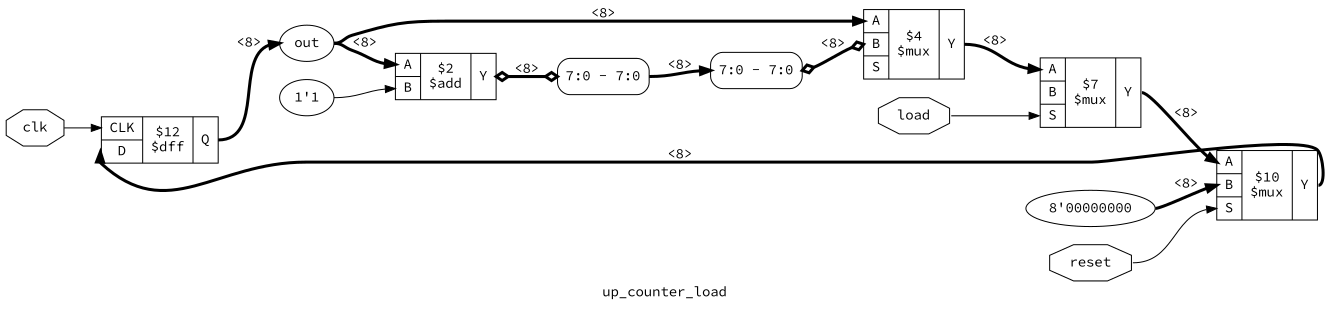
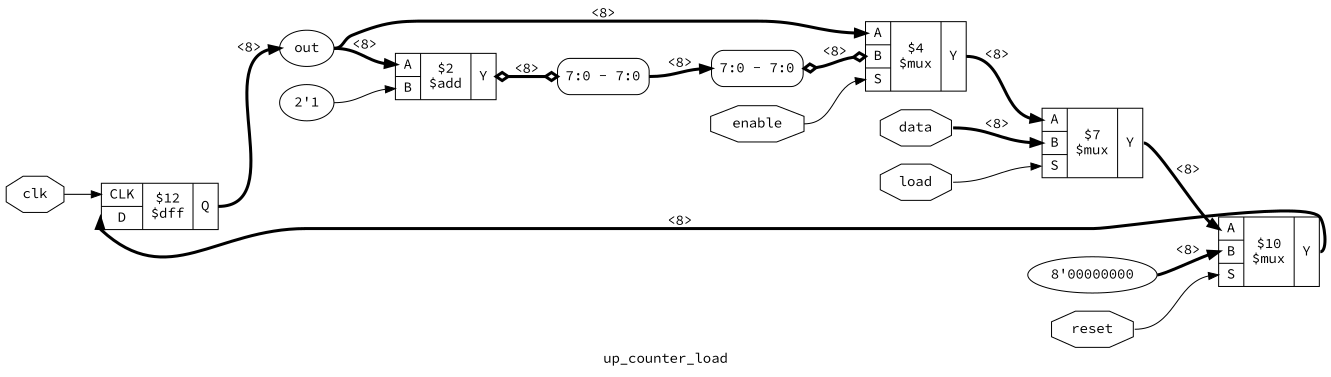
node "1'1": label "1'1" -> "2'1"
node "enable": added
node "data": added
